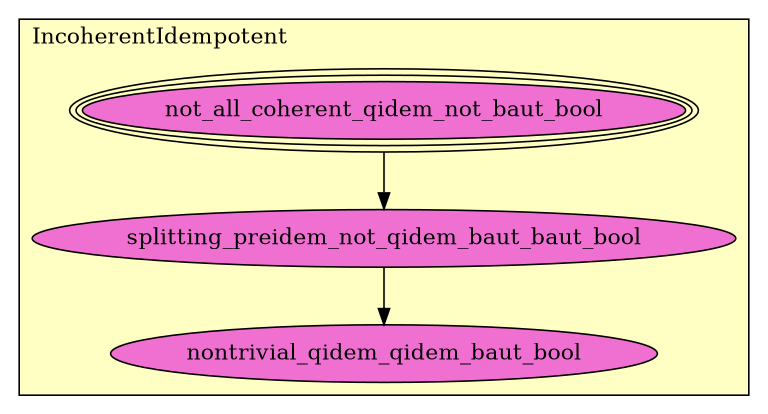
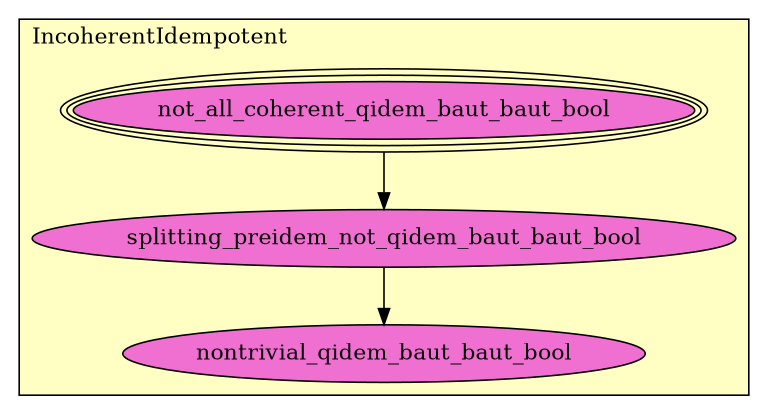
node "not_all_coherent_qidem_not_baut_bool": label "not_all_coherent_qidem_not_baut_bool" -> "not_all_coherent_qidem_baut_baut_bool"
node "nontrivial_qidem_qidem_baut_bool": label "nontrivial_qidem_qidem_baut_bool" -> "nontrivial_qidem_baut_baut_bool"
